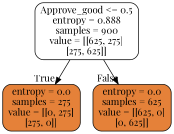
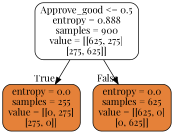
node "entropy = 0.0 samples = 275 value = [[0, 275] [275, 0]]": label "entropy = 0.0 samples = 275 value = [[0, 275] [275, 0]]" -> "entropy = 0.0 samples = 255 value = [[0, 275] [275, 0]]"
